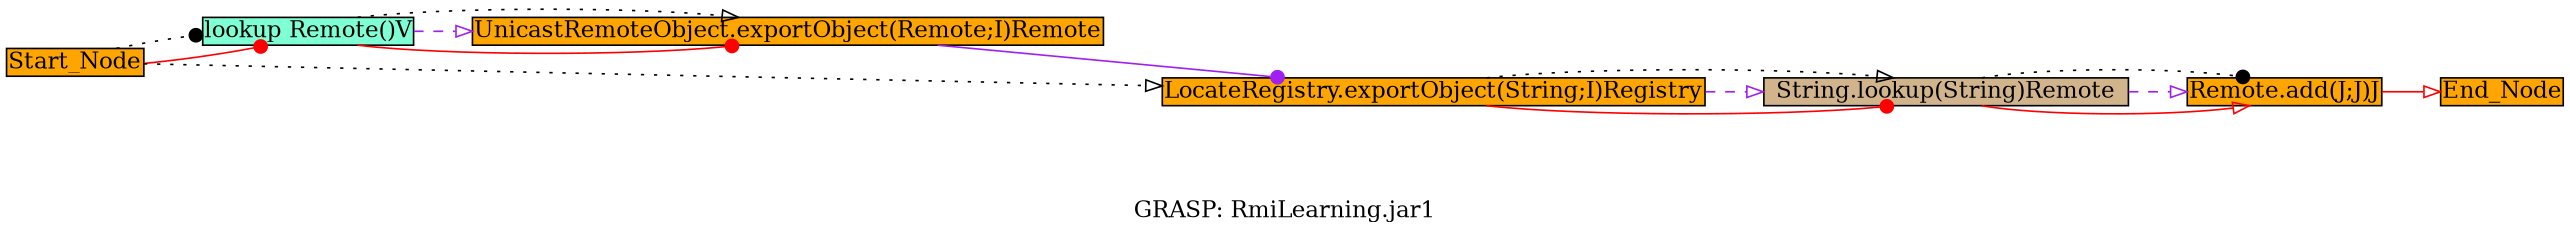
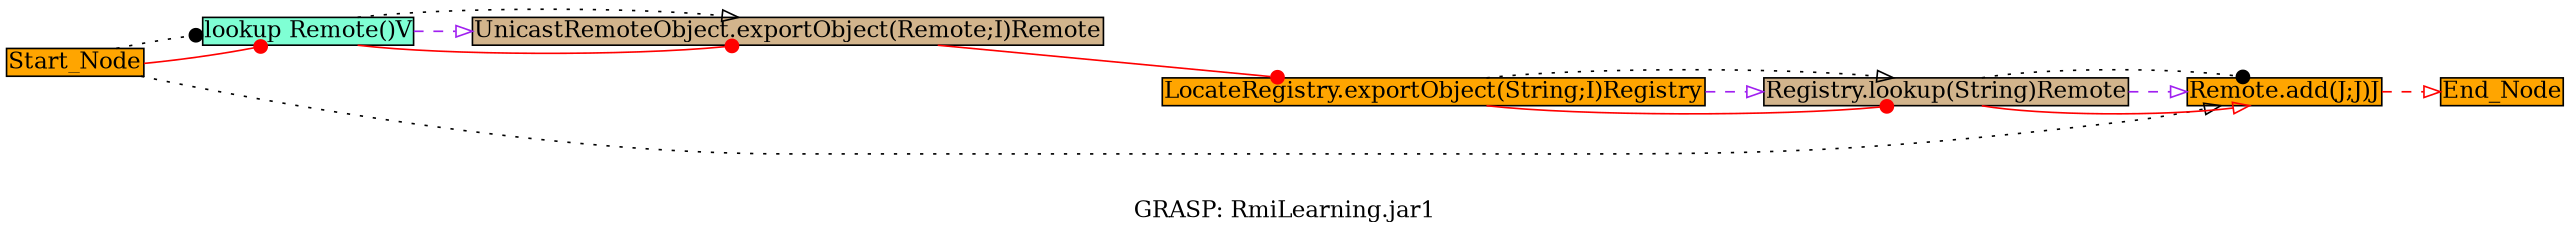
node "UnicastRemoteObject.exportObject(Remote;I)Remote": fillcolor orange -> tan
edge "UnicastRemoteObject.exportObject(Remote;I)Remote" -> "LocateRegistry.exportObject(String;I)Registry": color purple -> red
edge "Start_Node" -> "LocateRegistry.exportObject(String;I)Registry": now "Start_Node" -> "Remote.add(J;J)J"
node "String.lookup(String)Remote": label "String.lookup(String)Remote" -> "Registry.lookup(String)Remote"
edge "Remote.add(J;J)J" -> "End_Node": style solid -> dashed
